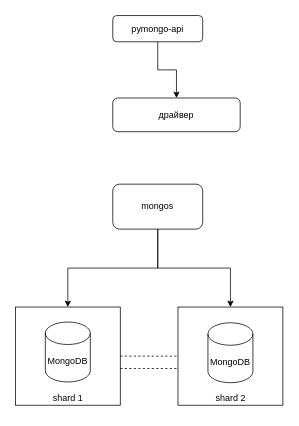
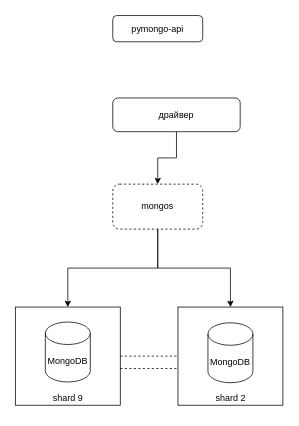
edge "pymongo-api" -> "драйвер": removed
edge "драйвер" -> "mongos": added
node "mongos": style solid -> dashed
node "shard 1": label "shard 1" -> "shard 9"
